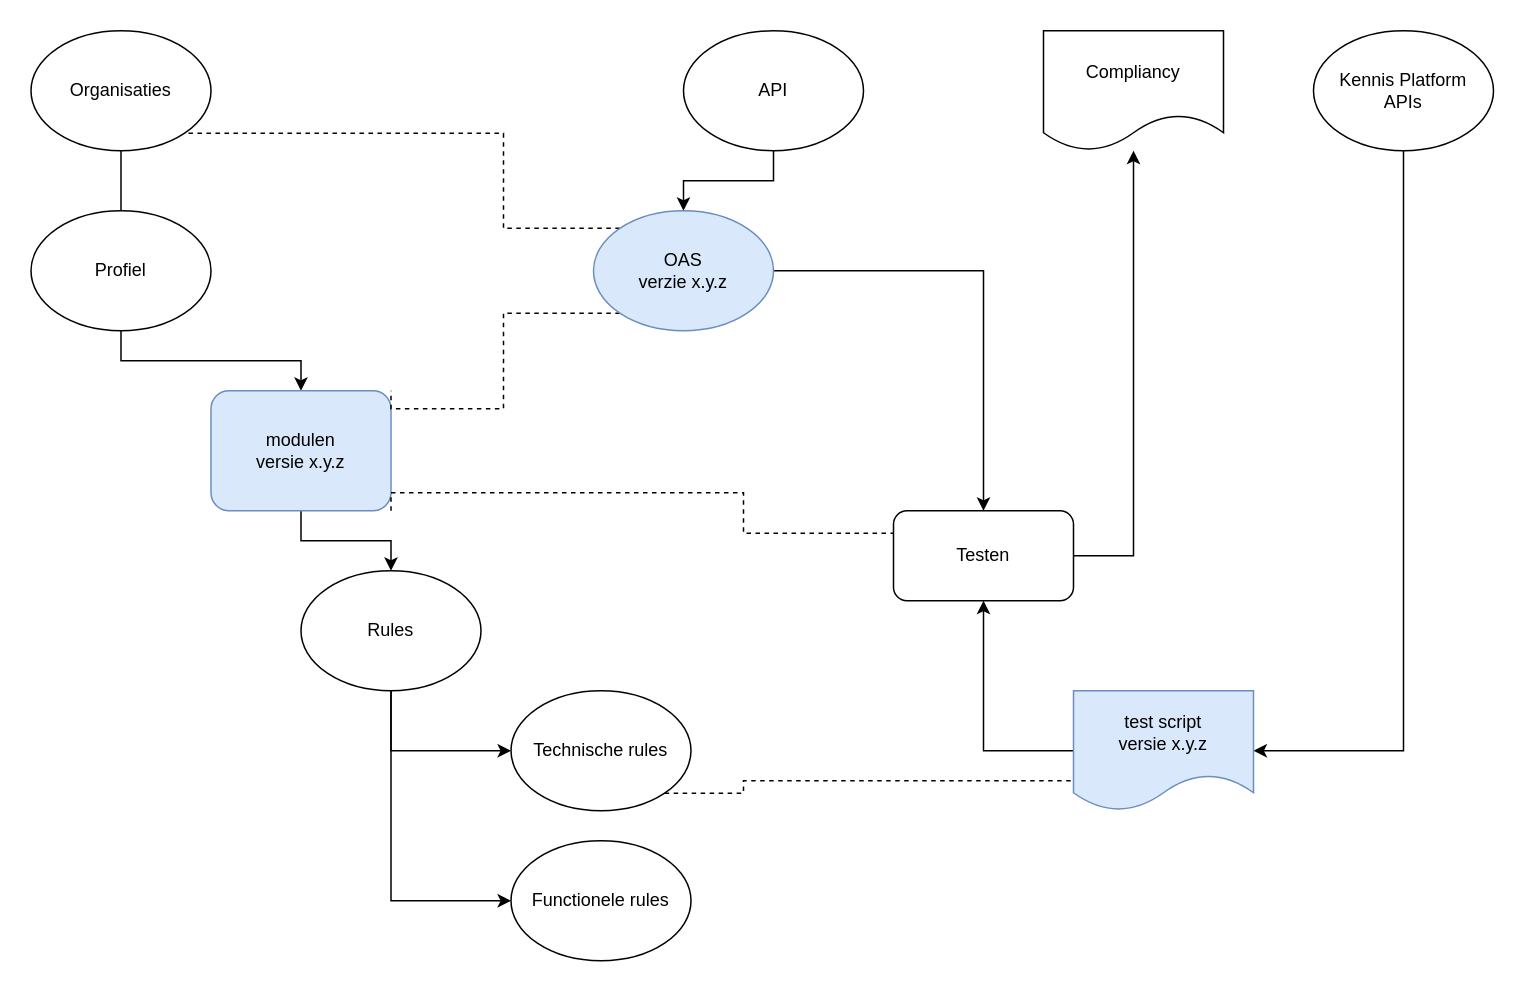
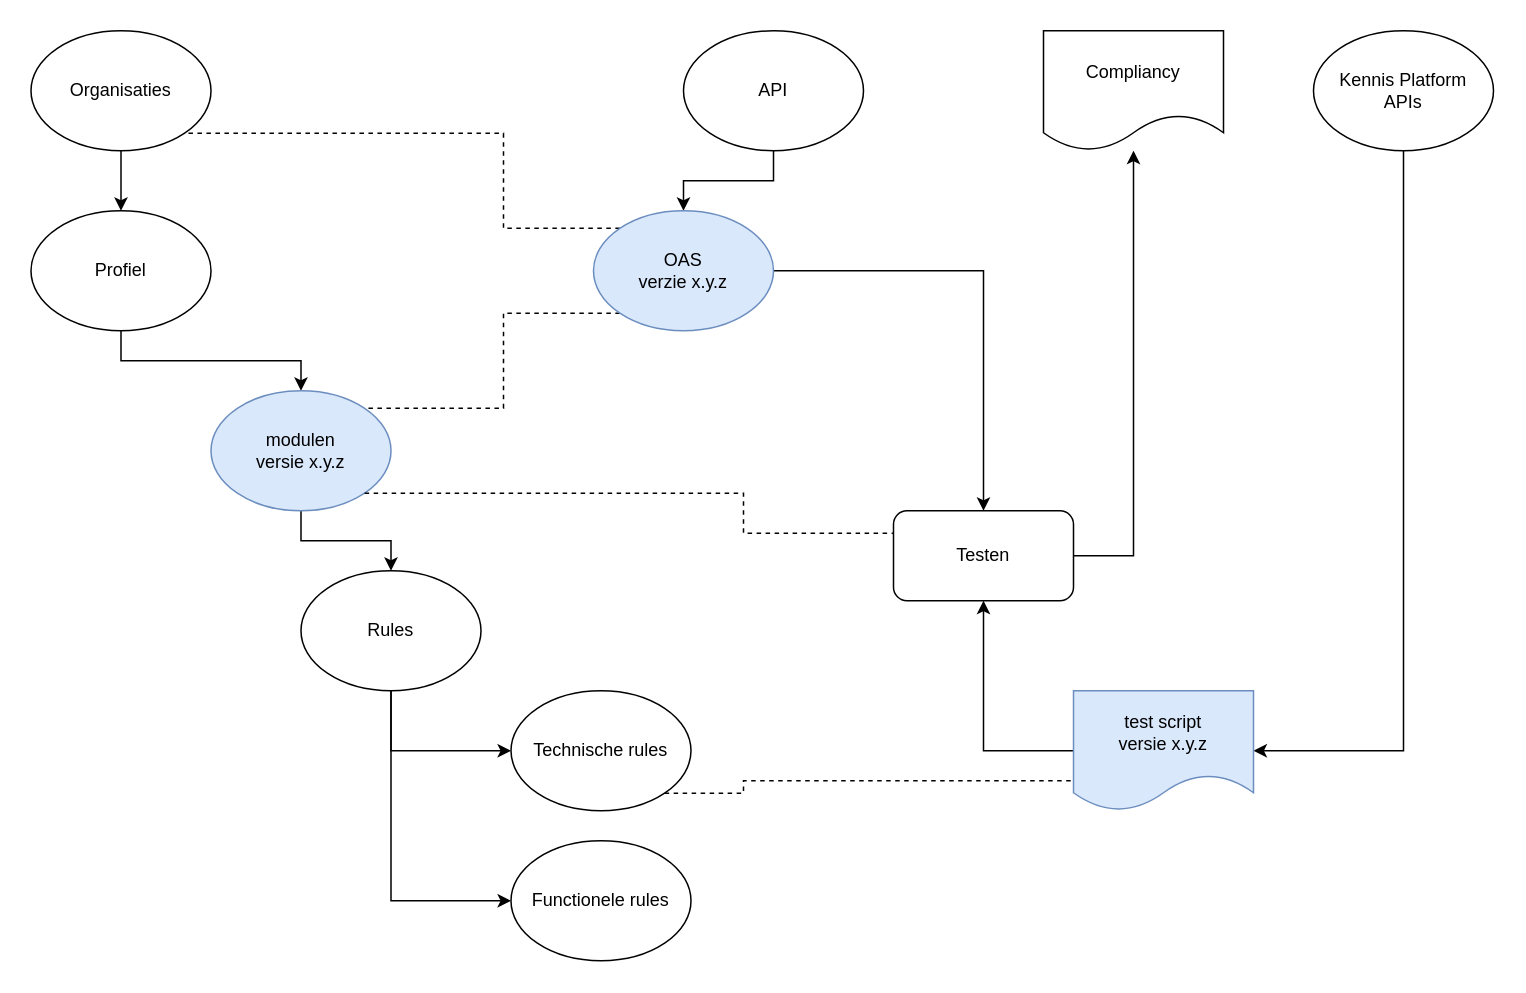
edge "Organisaties" -- "Profiel": arrowhead none -> classic
node "modulen versie x.y.z": shape rounded rectangle -> ellipse
